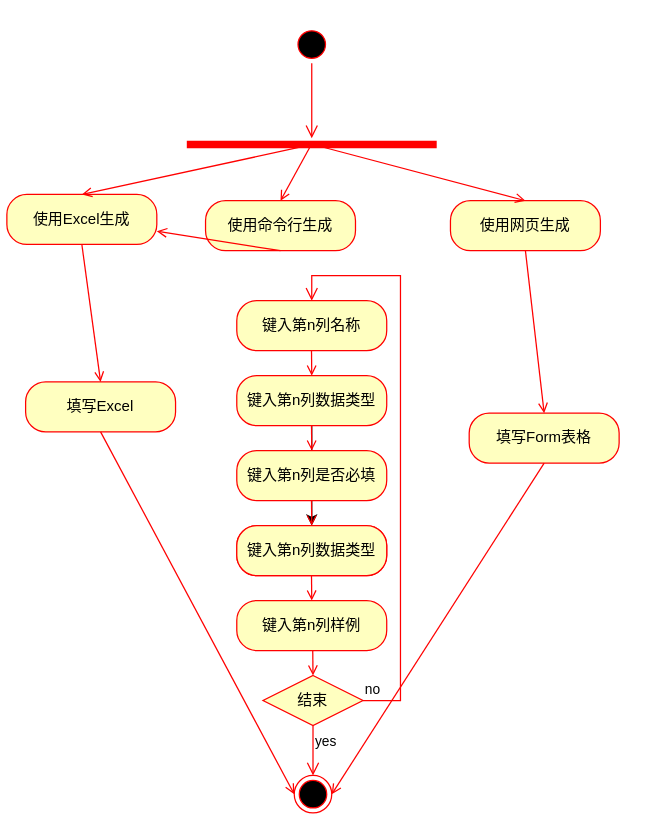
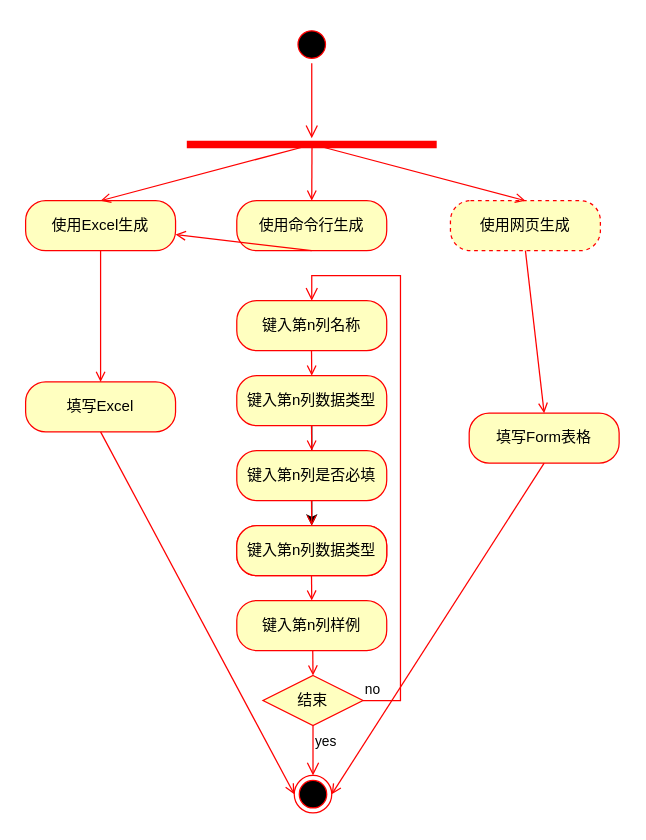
node "使用Excel生成": moved (82, 219) -> (101, 226)
node "使用命令行生成": moved (281, 226) -> (312, 226)
node "使用网页生成": style solid -> dashed
